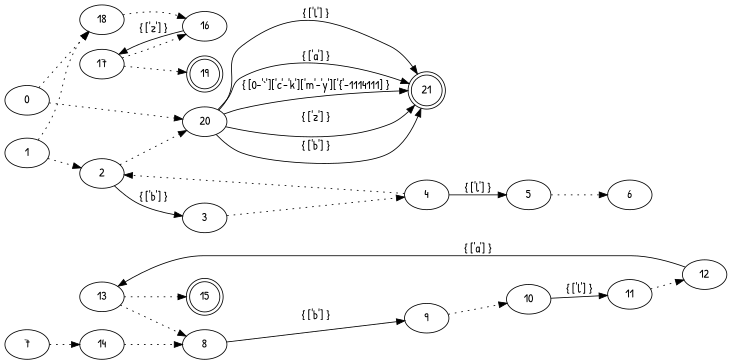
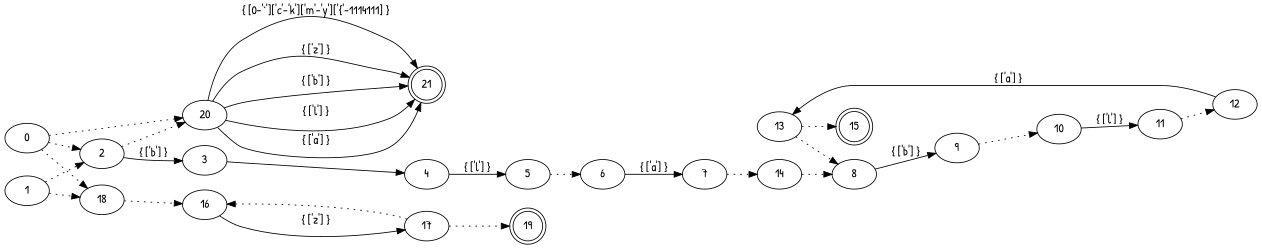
edge "6" -> "7": added, label "{ ['a'] }"
edge "4" -> "2": now "0" -> "2"
edge "3" -> "4": style dotted -> solid
